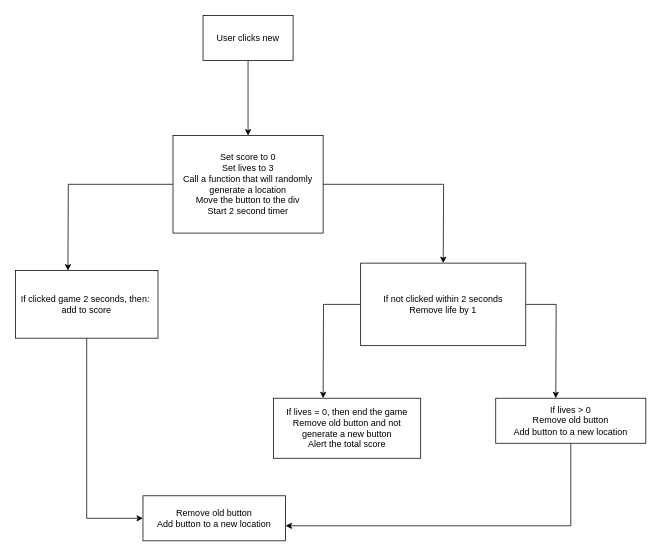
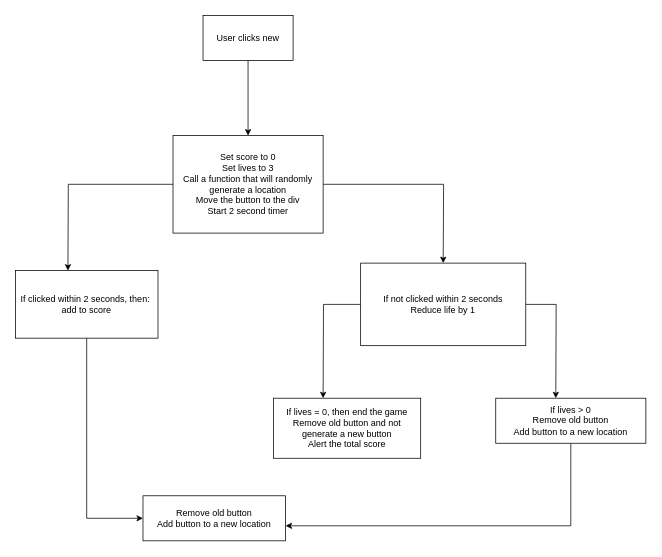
node "If clicked game 2 seconds, then: add to score": label "If clicked game 2 seconds, then: add to score" -> "If clicked within 2 seconds, then: add to score"
node "If not clicked within 2 seconds Remove life by 1": label "If not clicked within 2 seconds Remove life by 1" -> "If not clicked within 2 seconds Reduce life by 1"
